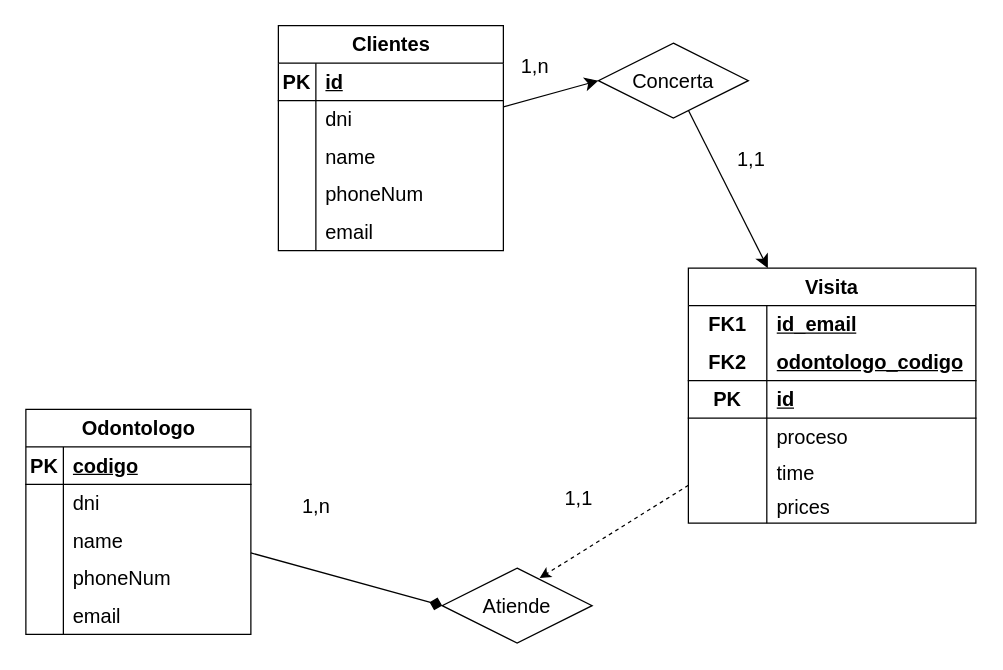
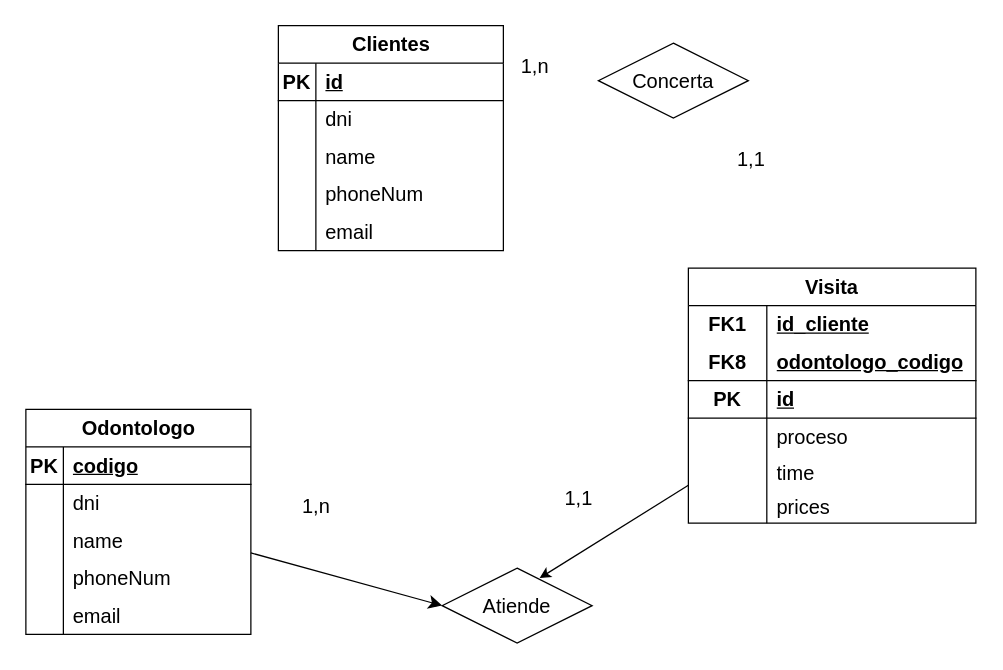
edge "Clientes" -> "Concerta": removed
edge "Concerta" -> "Visita": removed
node "id_email": label "id_email" -> "id_cliente"
node "FK2": label "FK2" -> "FK8"
edge "Visita" -> "Atiende": style dashed -> solid
edge "Odontologo" -> "Atiende": arrowhead diamond -> classic
